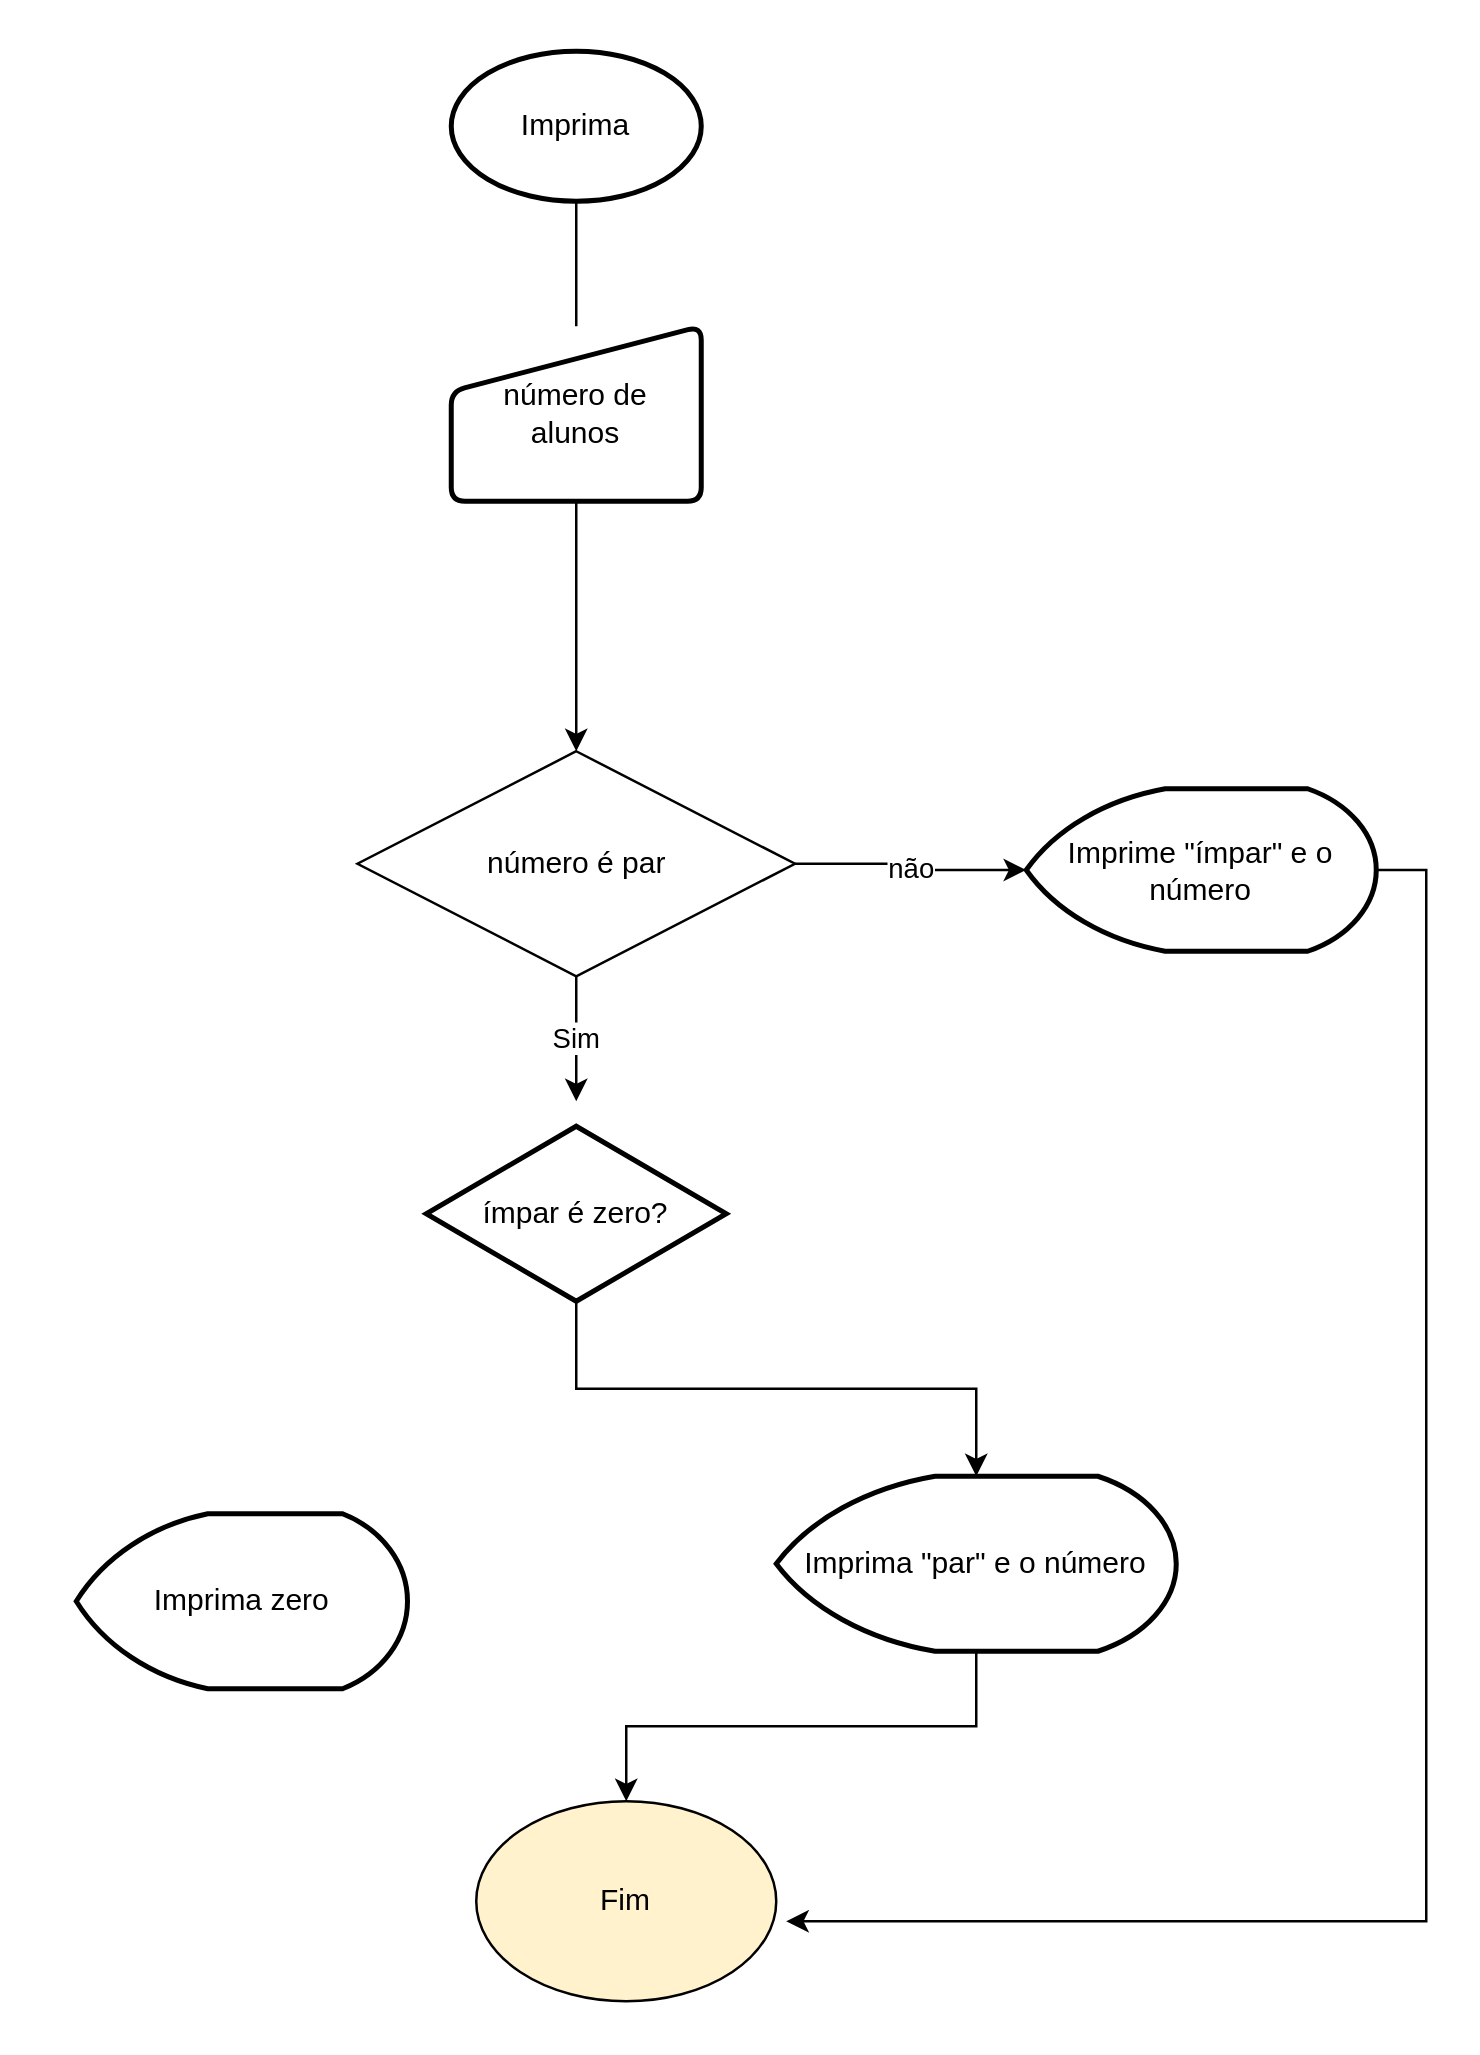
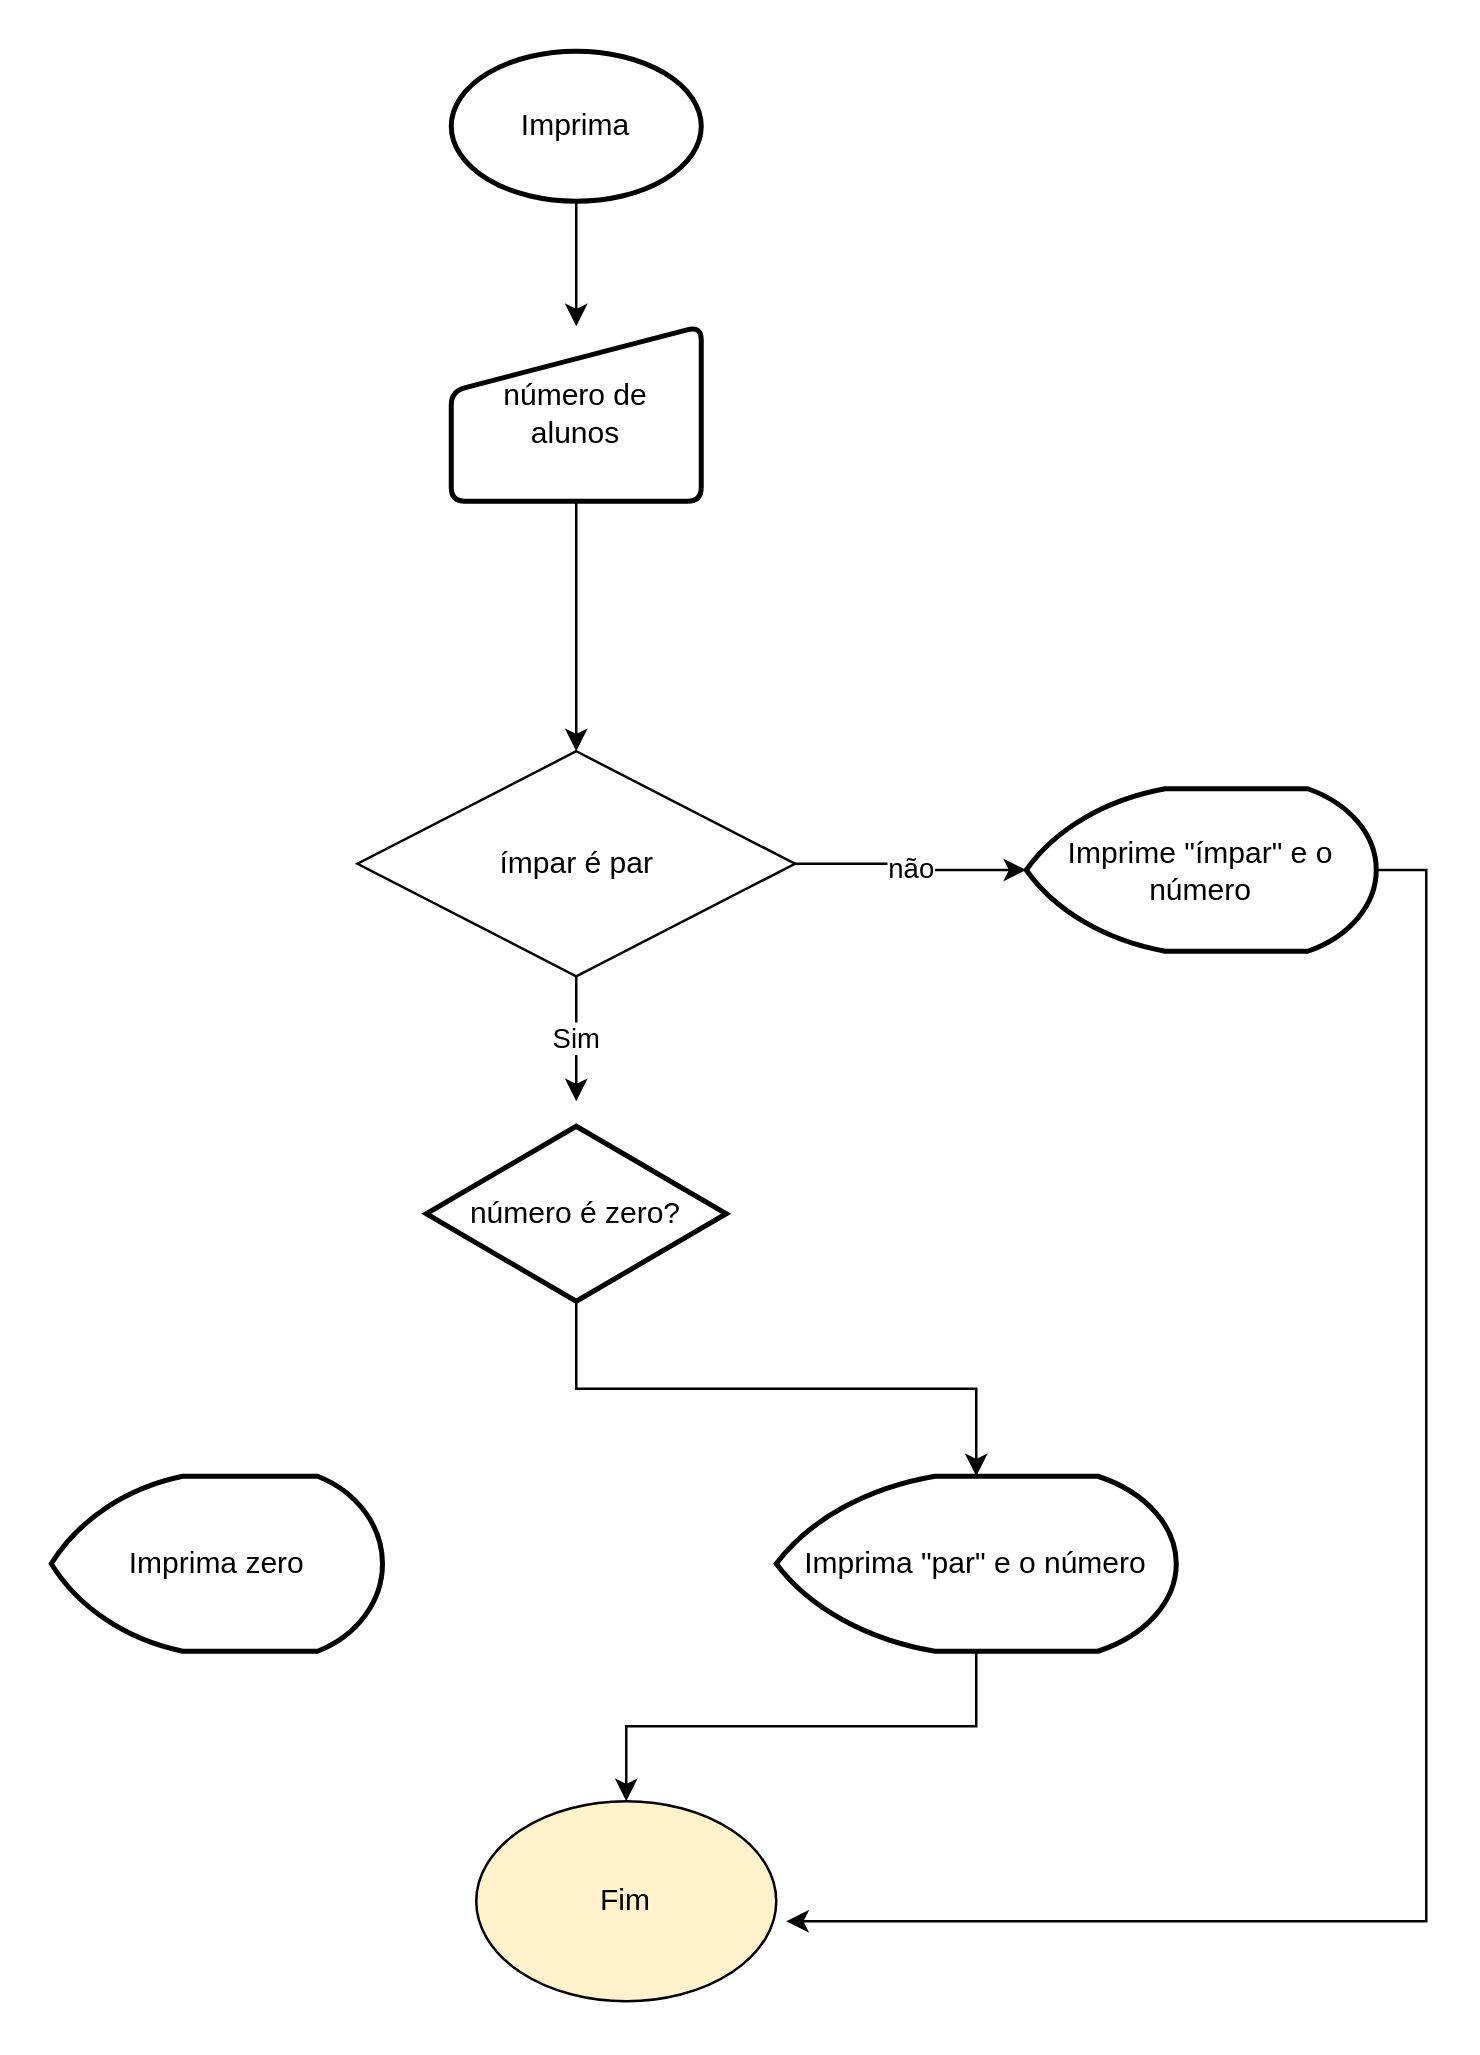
edge "Imprima" -- "número de alunos": arrowhead none -> classic
node "número é par": label "número é par" -> "ímpar é par"
node "ímpar é zero?": label "ímpar é zero?" -> "número é zero?"
node "Imprima zero": moved (242, 1601) -> (217, 1564)
